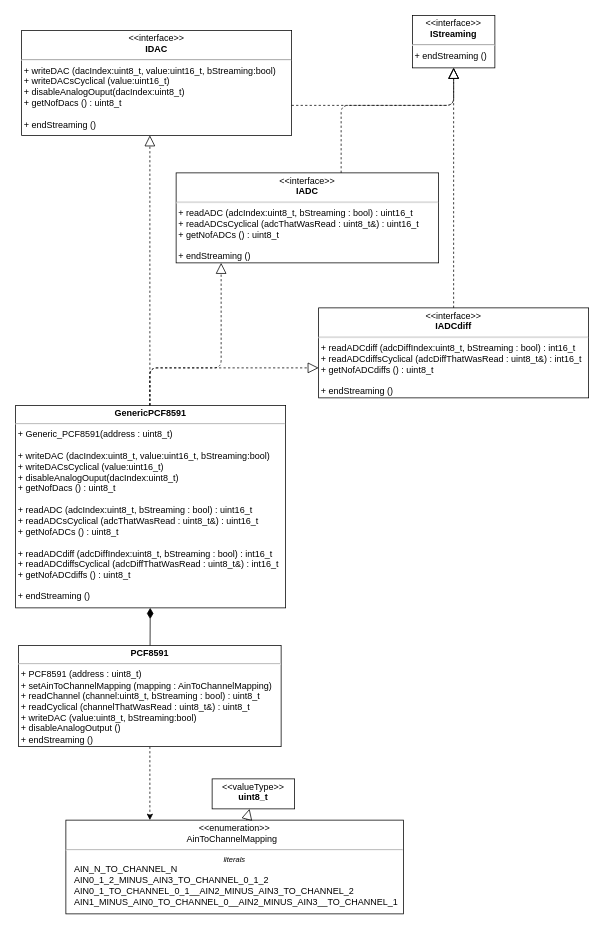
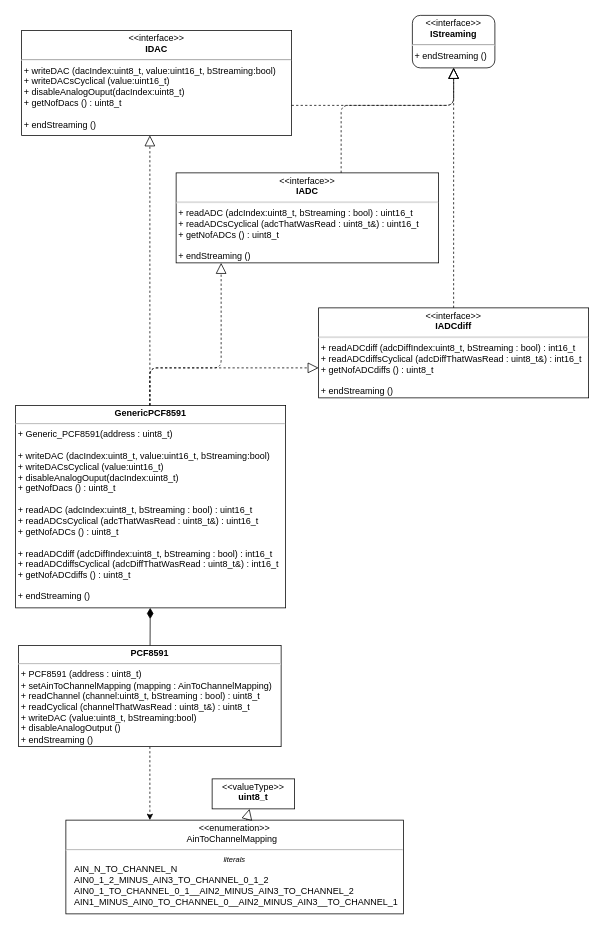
node "<<interface>>IStreaming + endStreaming ()": shape rectangle -> rounded rectangle
